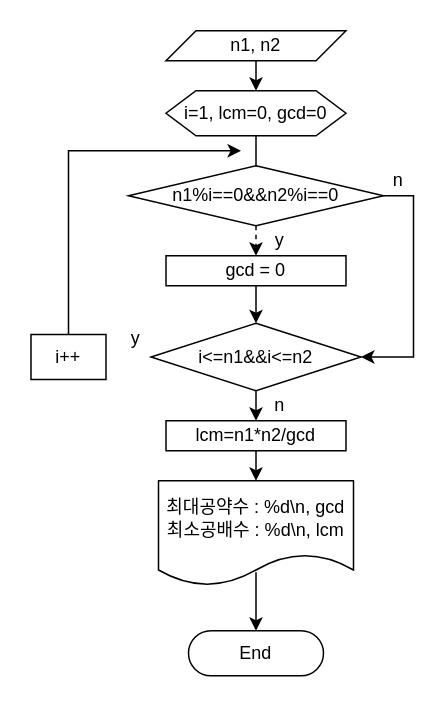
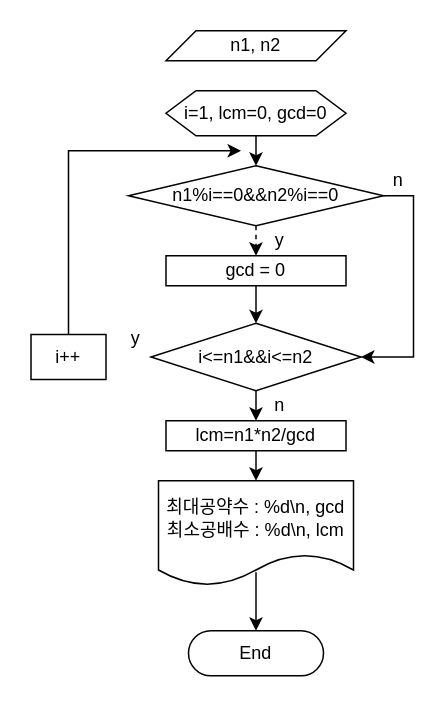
edge "n1, n2" -> "i=1, lcm=0, gcd=0": removed
edge "i=1, lcm=0, gcd=0" -- "n1%i==0&&n2%i==0": arrowhead none -> classic
